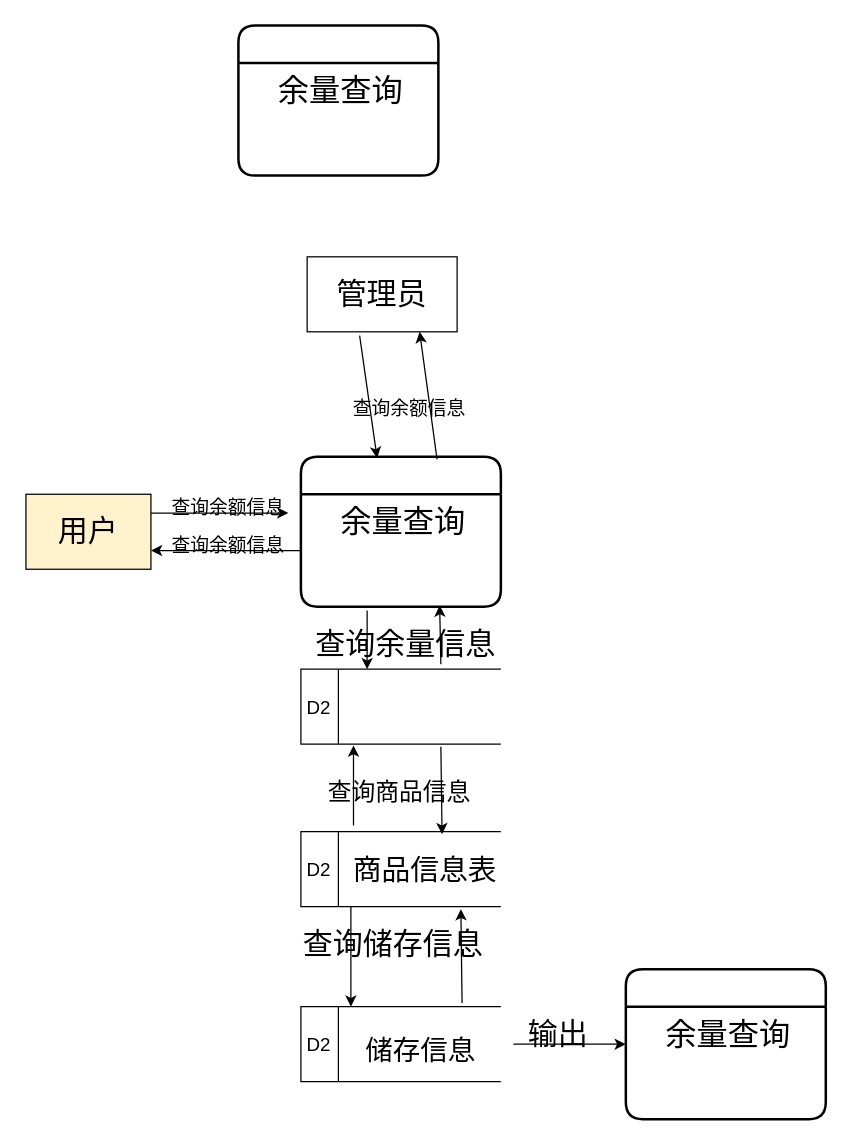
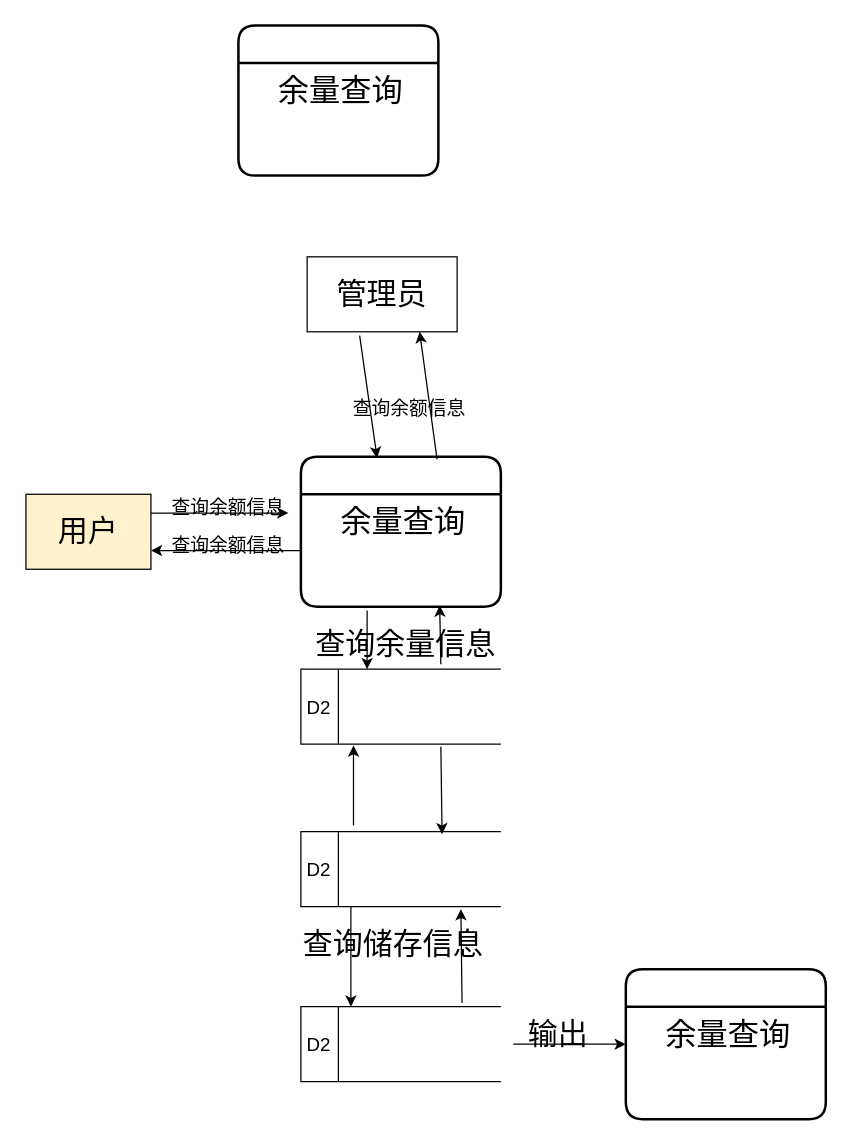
node "查询商品信息": removed
node "商品信息表": removed
node "储存信息": removed
